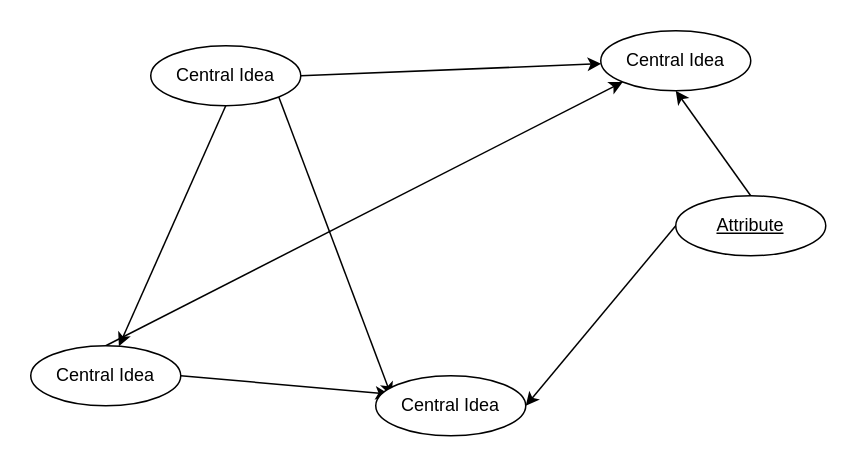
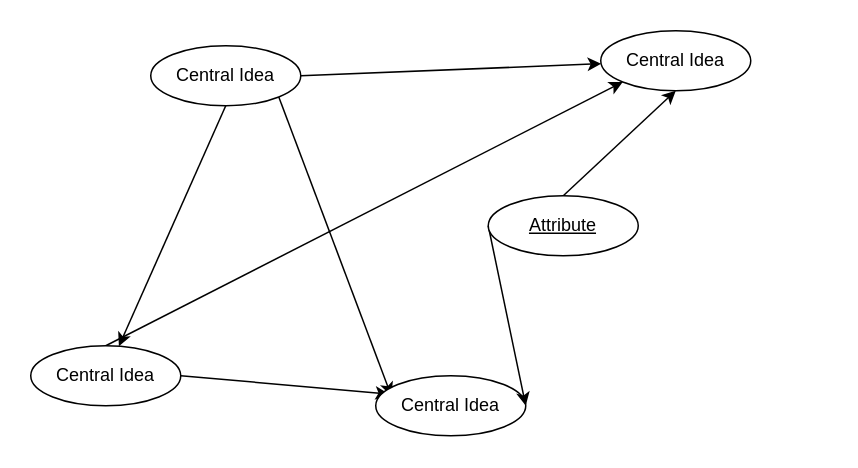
node "Attribute": moved (751, 226) -> (563, 226)
